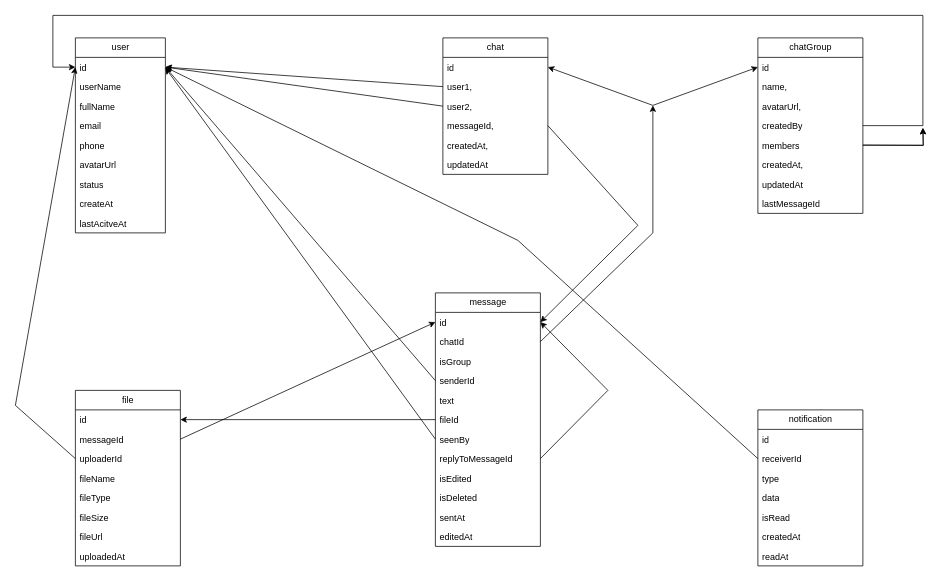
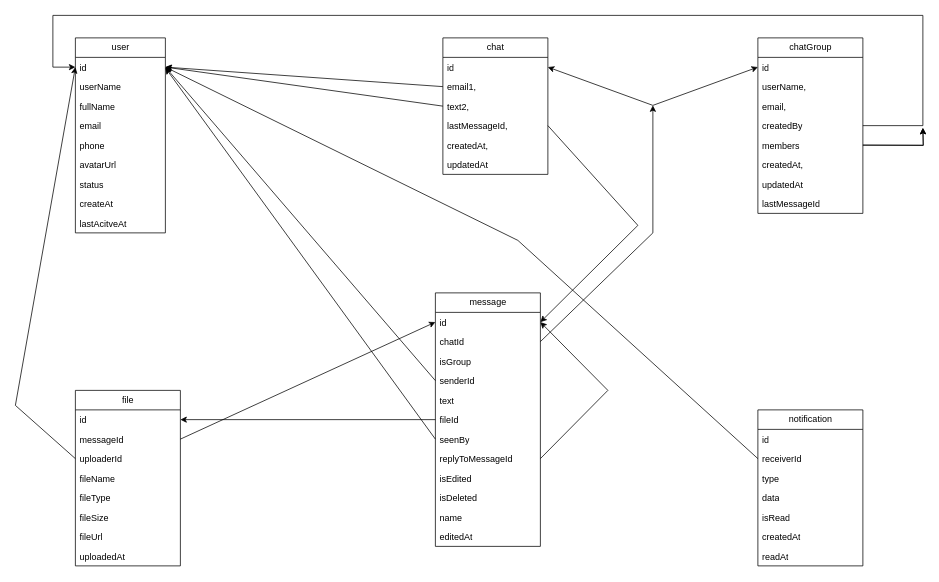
node "user1,": label "user1," -> "email1,"
node "name,": label "name," -> "userName,"
node "user2,": label "user2," -> "text2,"
node "avatarUrl,": label "avatarUrl," -> "email,"
node "messageId,": label "messageId," -> "lastMessageId,"
node "sentAt": label "sentAt" -> "name"
